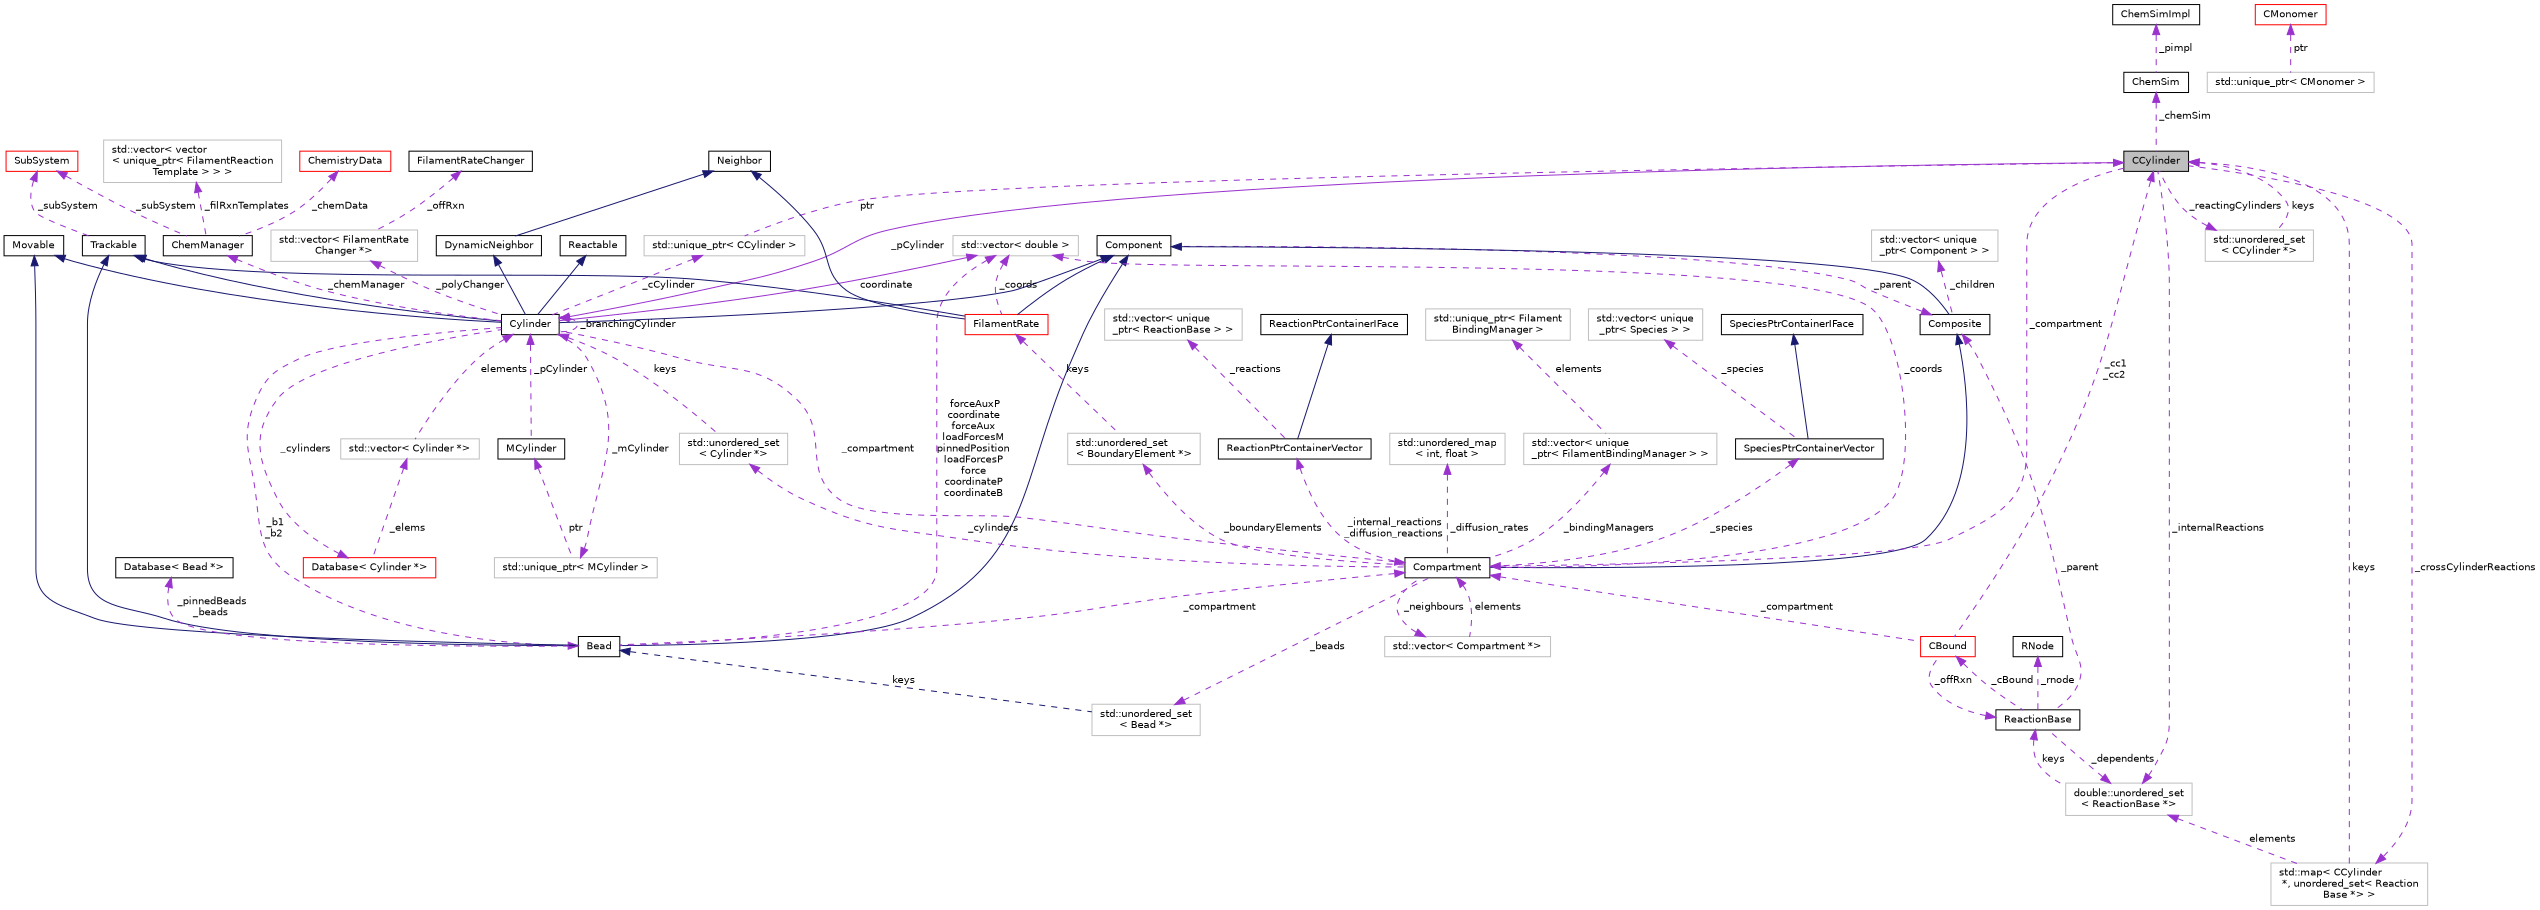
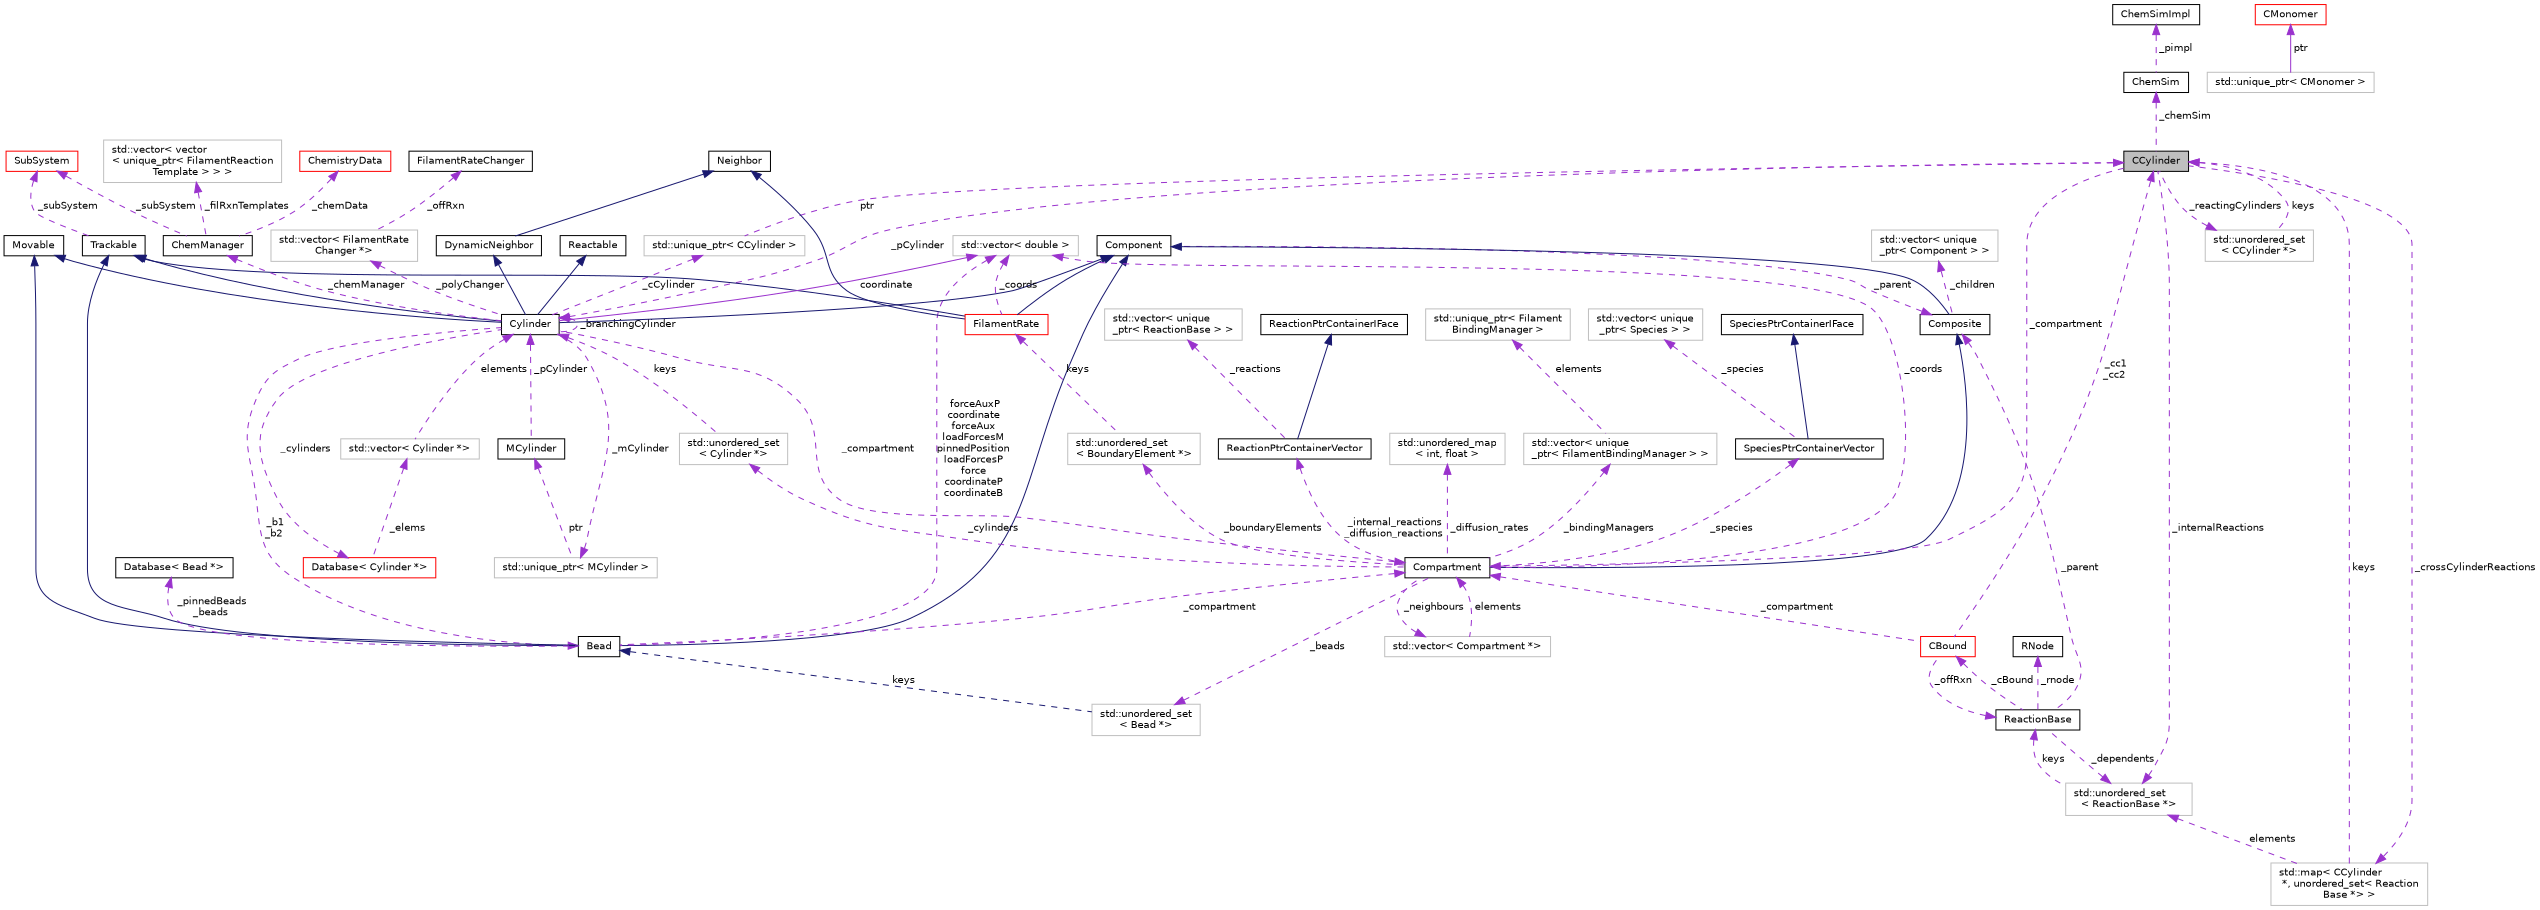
edge "std::unique_ptr< CMonomer >" -> "CMonomer": style dashed -> solid
edge "CCylinder" -> "Cylinder": style solid -> dashed
node "double::unordered_set < ReactionBase *>": label "double::unordered_set < ReactionBase *>" -> "std::unordered_set < ReactionBase *>"
